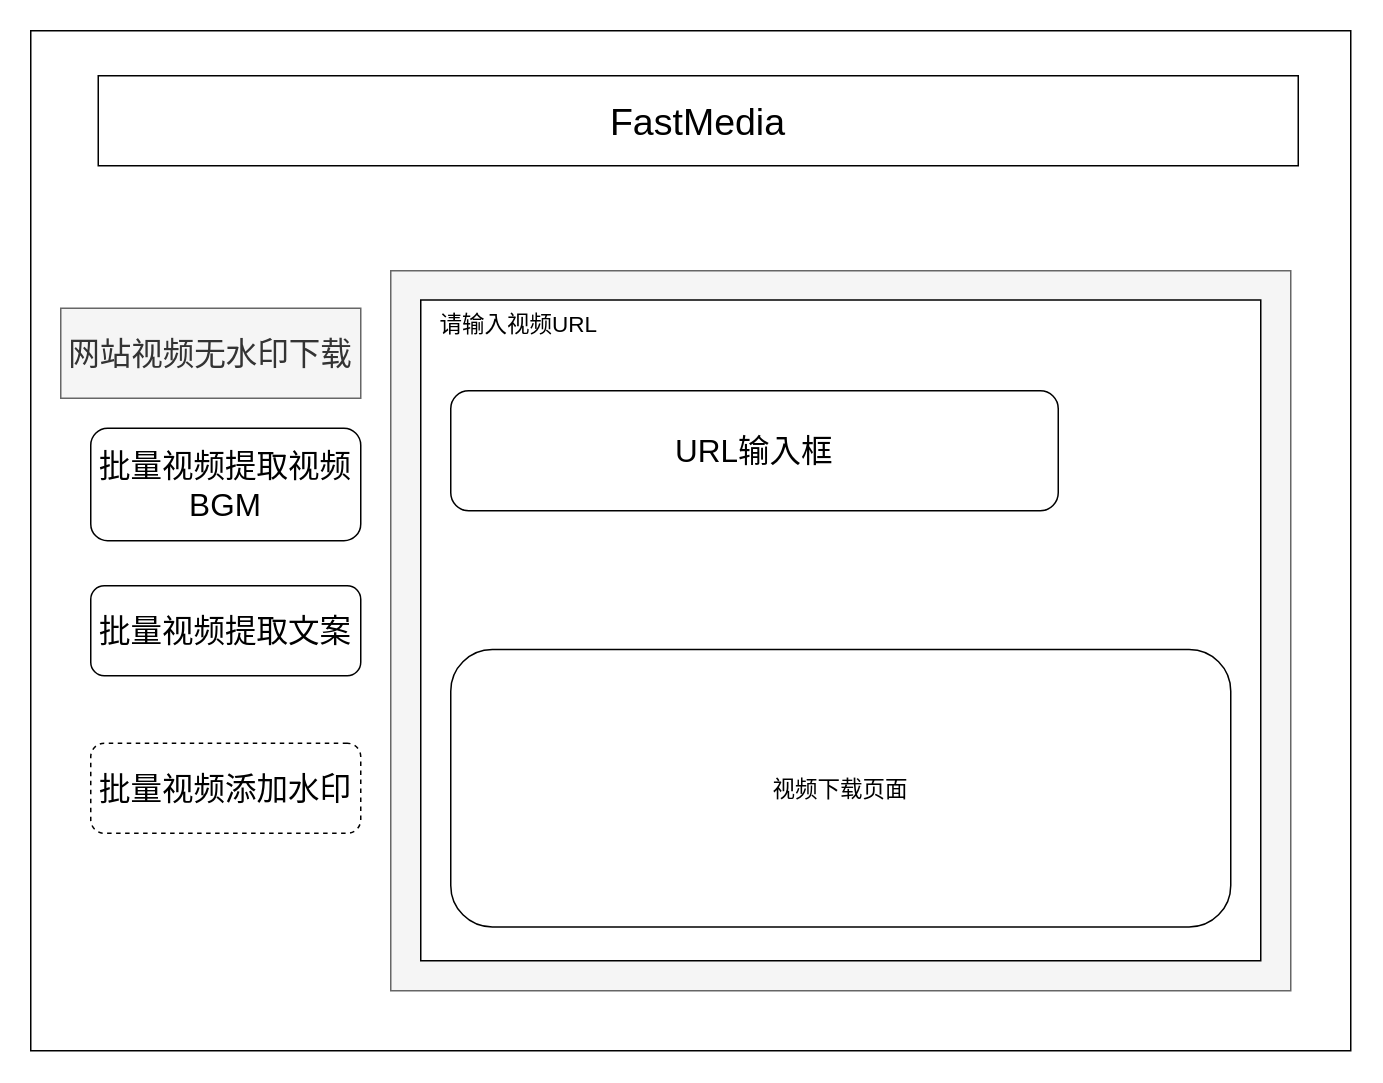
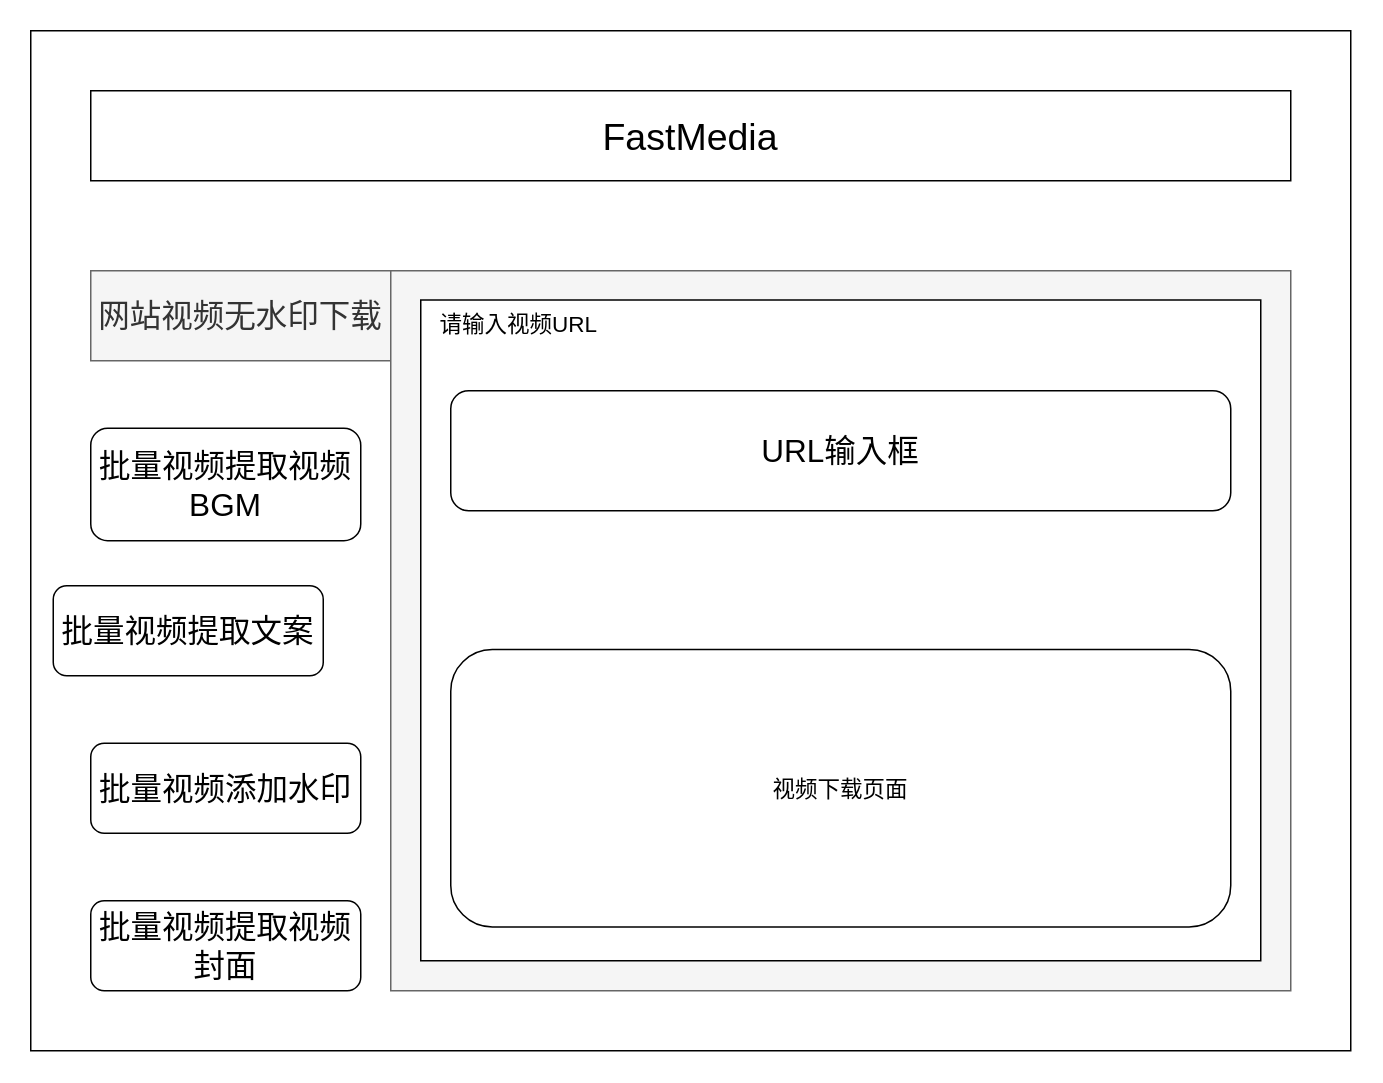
node "FastMedia": moved (698, 121) -> (691, 136)
node "网站视频无水印下载": moved (211, 353) -> (241, 316)
node "URL输入框": size 608x120 -> 780x120
node "批量视频提取文案": moved (226, 631) -> (188, 631)
node "批量视频添加水印": style dashed -> solid
node "批量视频提取视频封面": added
